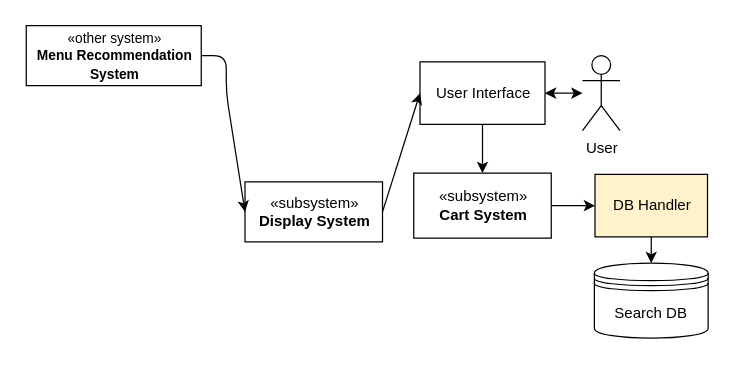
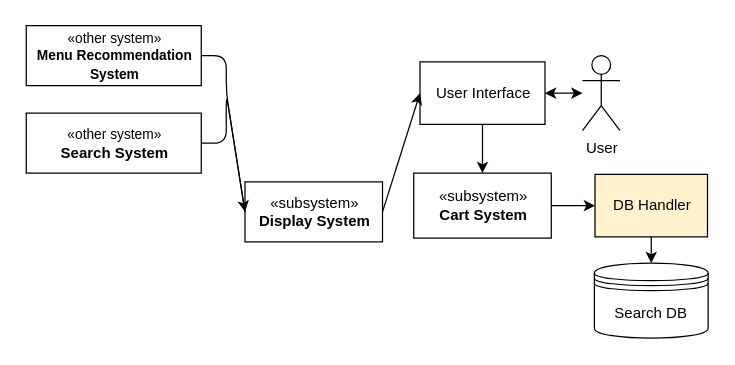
edge "«other system» Search System" -- "«subsystem» Display System": added
node "«other system» Search System": added
